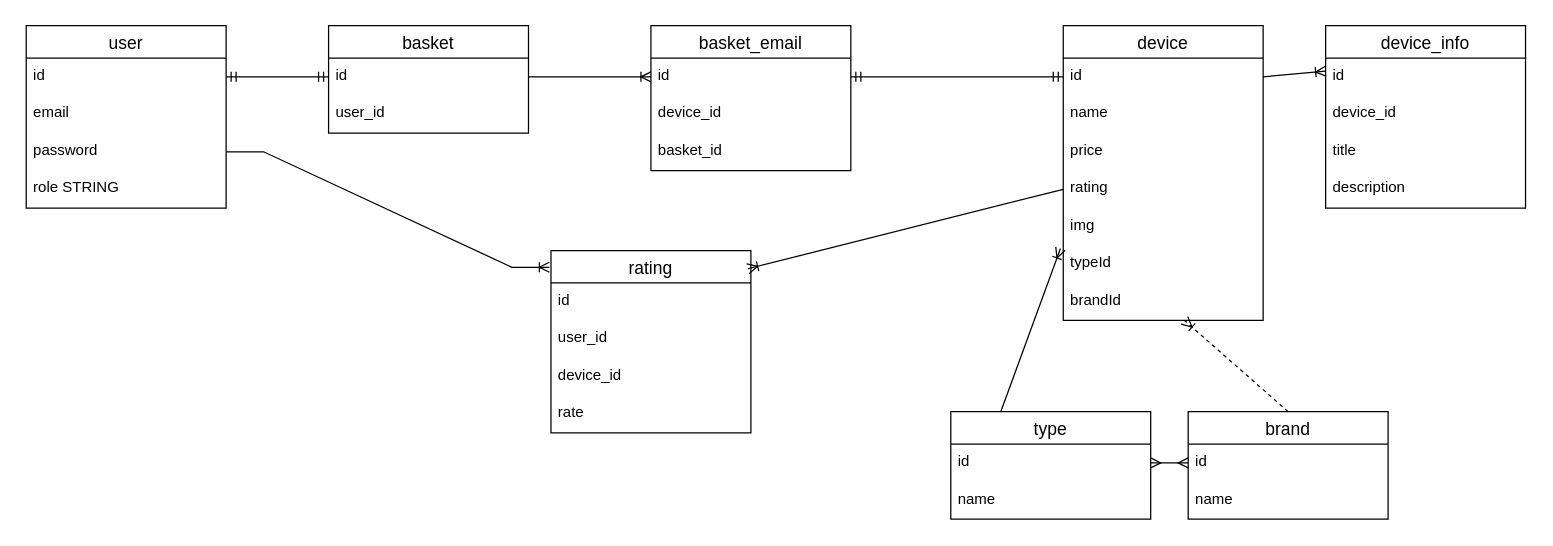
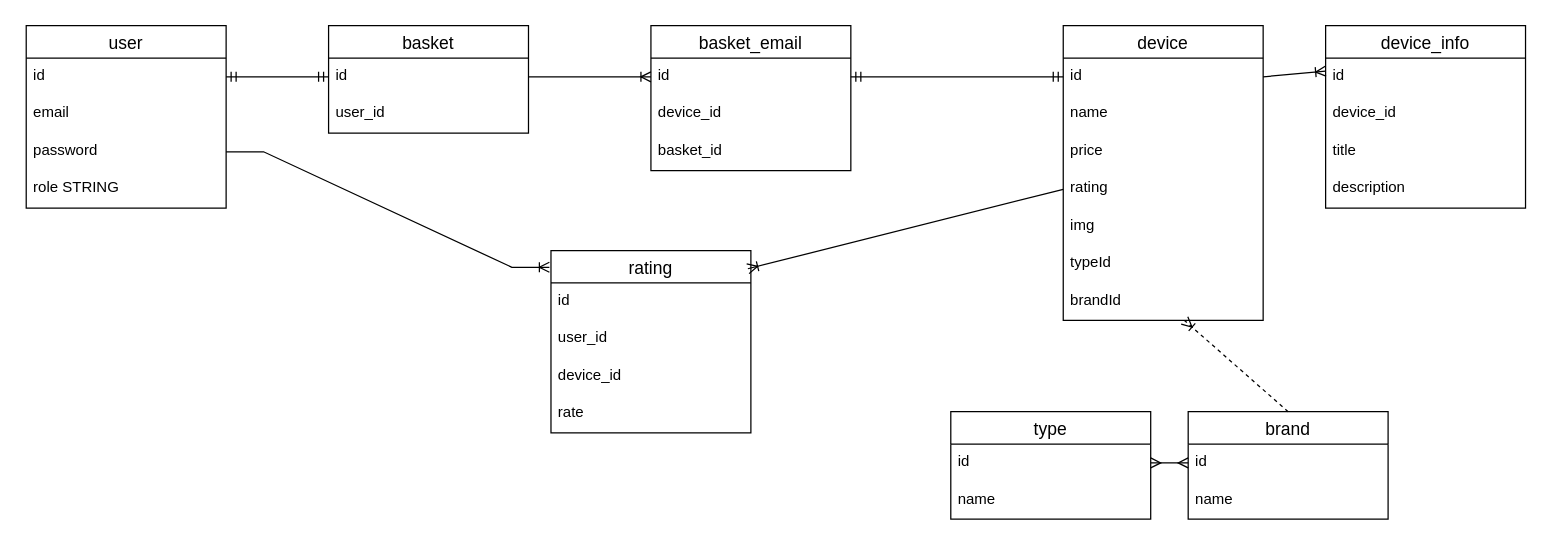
edge "type" -> "typeId": removed
